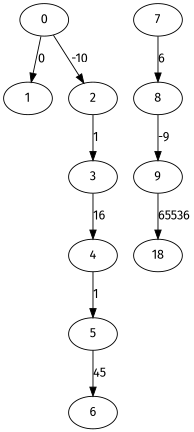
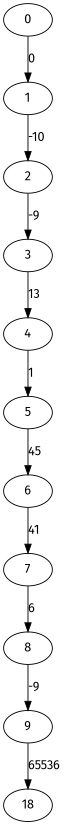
edge "0" -> "2": now "1" -> "2"
edge "2" -> "3": label "1" -> "-9"
edge "3" -> "4": label "16" -> "13"
edge "6" -> "7": added, label "41"
